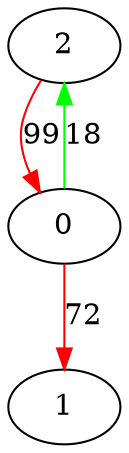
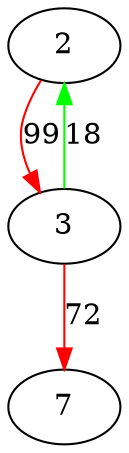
node "0": label "0" -> "3"
node "1": label "1" -> "7"
